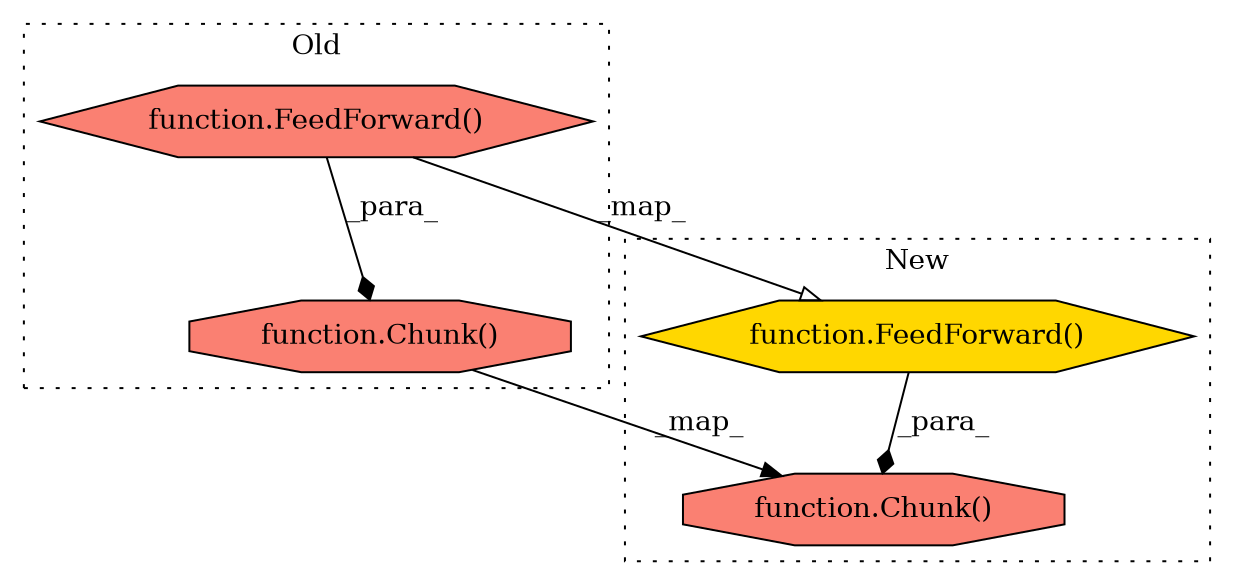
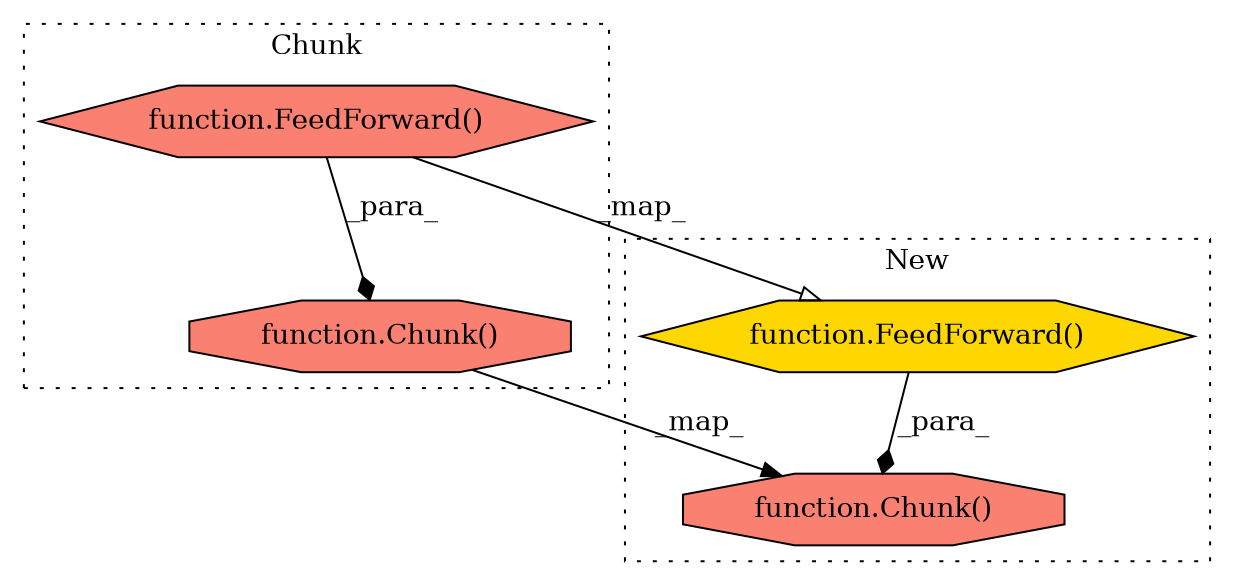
cluster "Old": label "Old" -> "Chunk"
